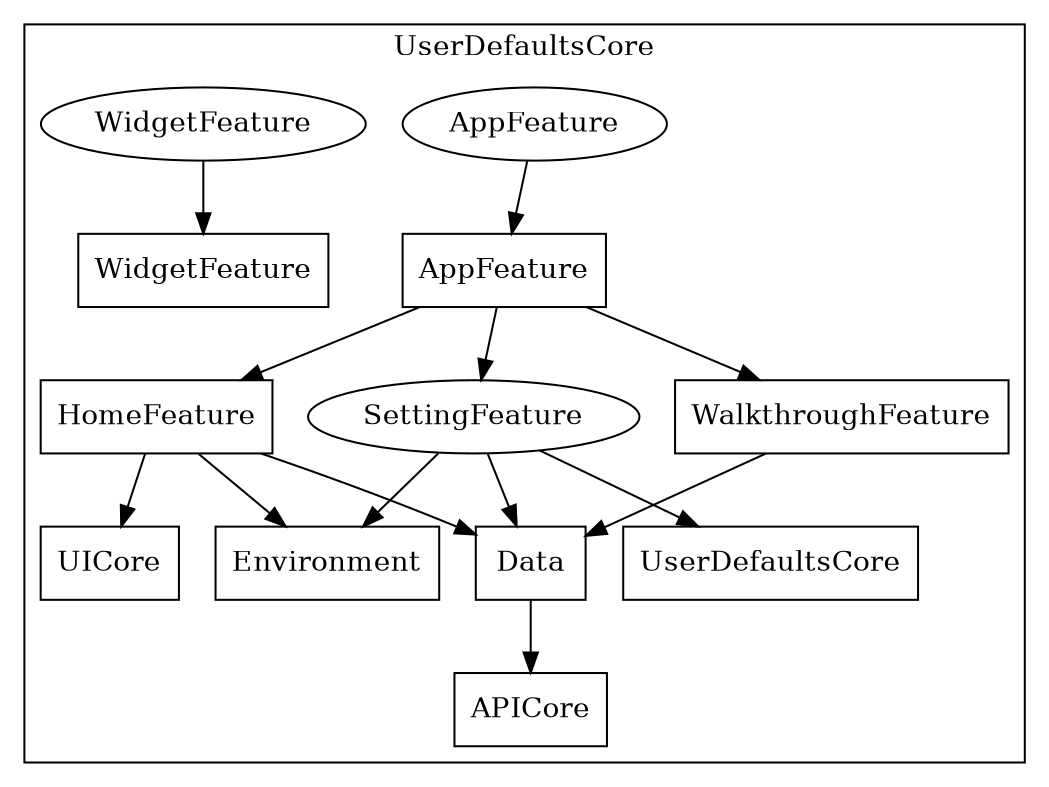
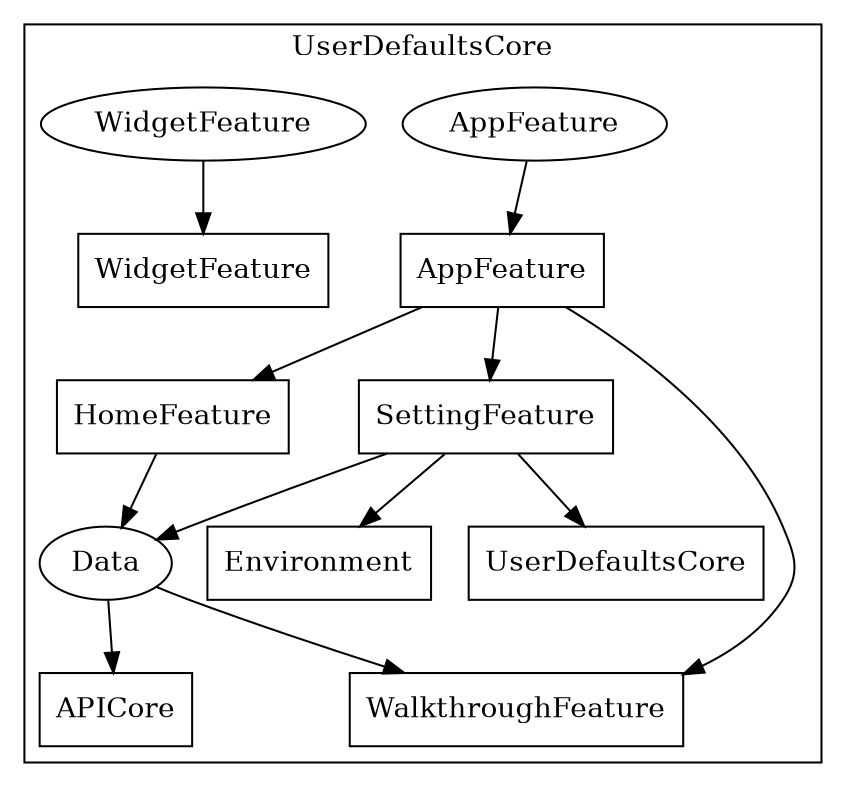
node "SettingFeature": shape ellipse -> box
edge "HomeFeature" -> "Environment": removed
edge "WalkthroughFeature" -> "Data": reversed
node "UICore": removed
node "Data": shape box -> ellipse
